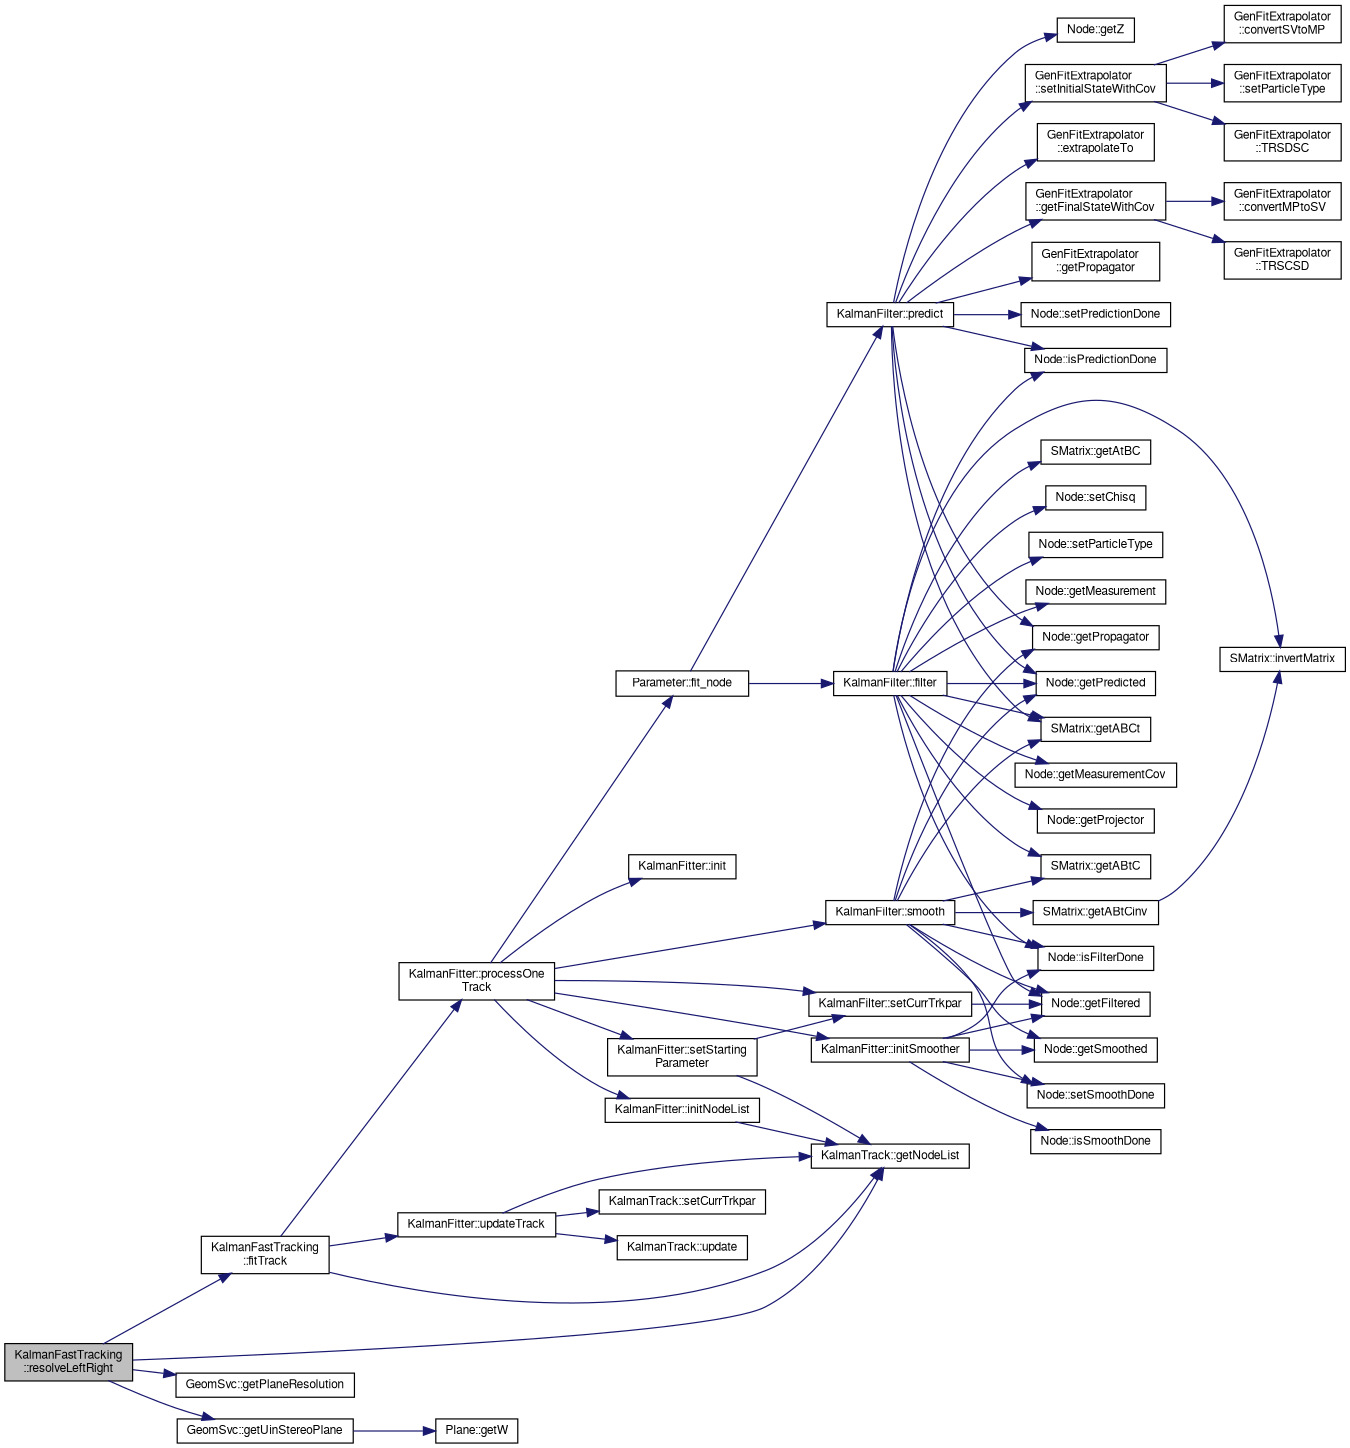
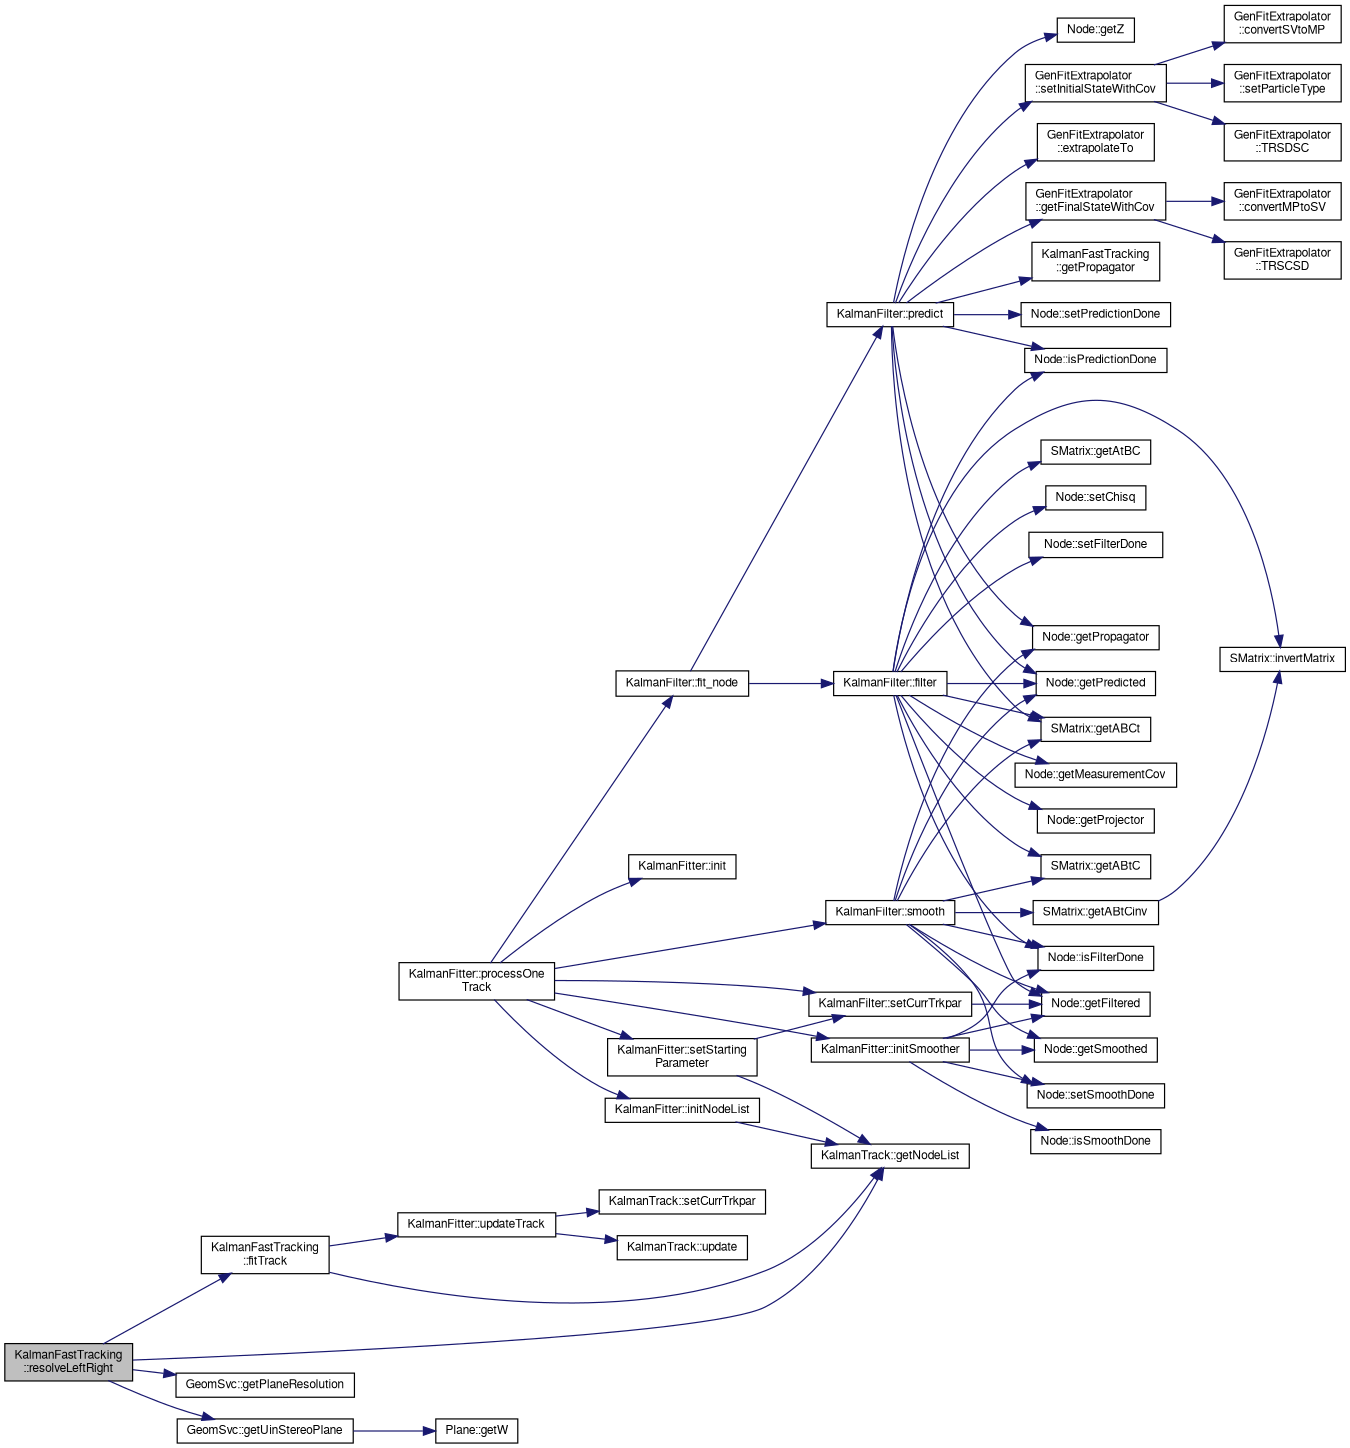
node "GenFitExtrapolator ::getPropagator": label "GenFitExtrapolator ::getPropagator" -> "KalmanFastTracking ::getPropagator"
node "Node::setParticleType": label "Node::setParticleType" -> "Node::setFilterDone"
node "Node::getMeasurement": removed
node "Parameter::fit_node": label "Parameter::fit_node" -> "KalmanFilter::fit_node"
edge "KalmanFastTracking ::fitTrack" -> "KalmanFitter::processOne Track": removed
edge "KalmanFitter::updateTrack" -> "KalmanTrack::getNodeList": removed
